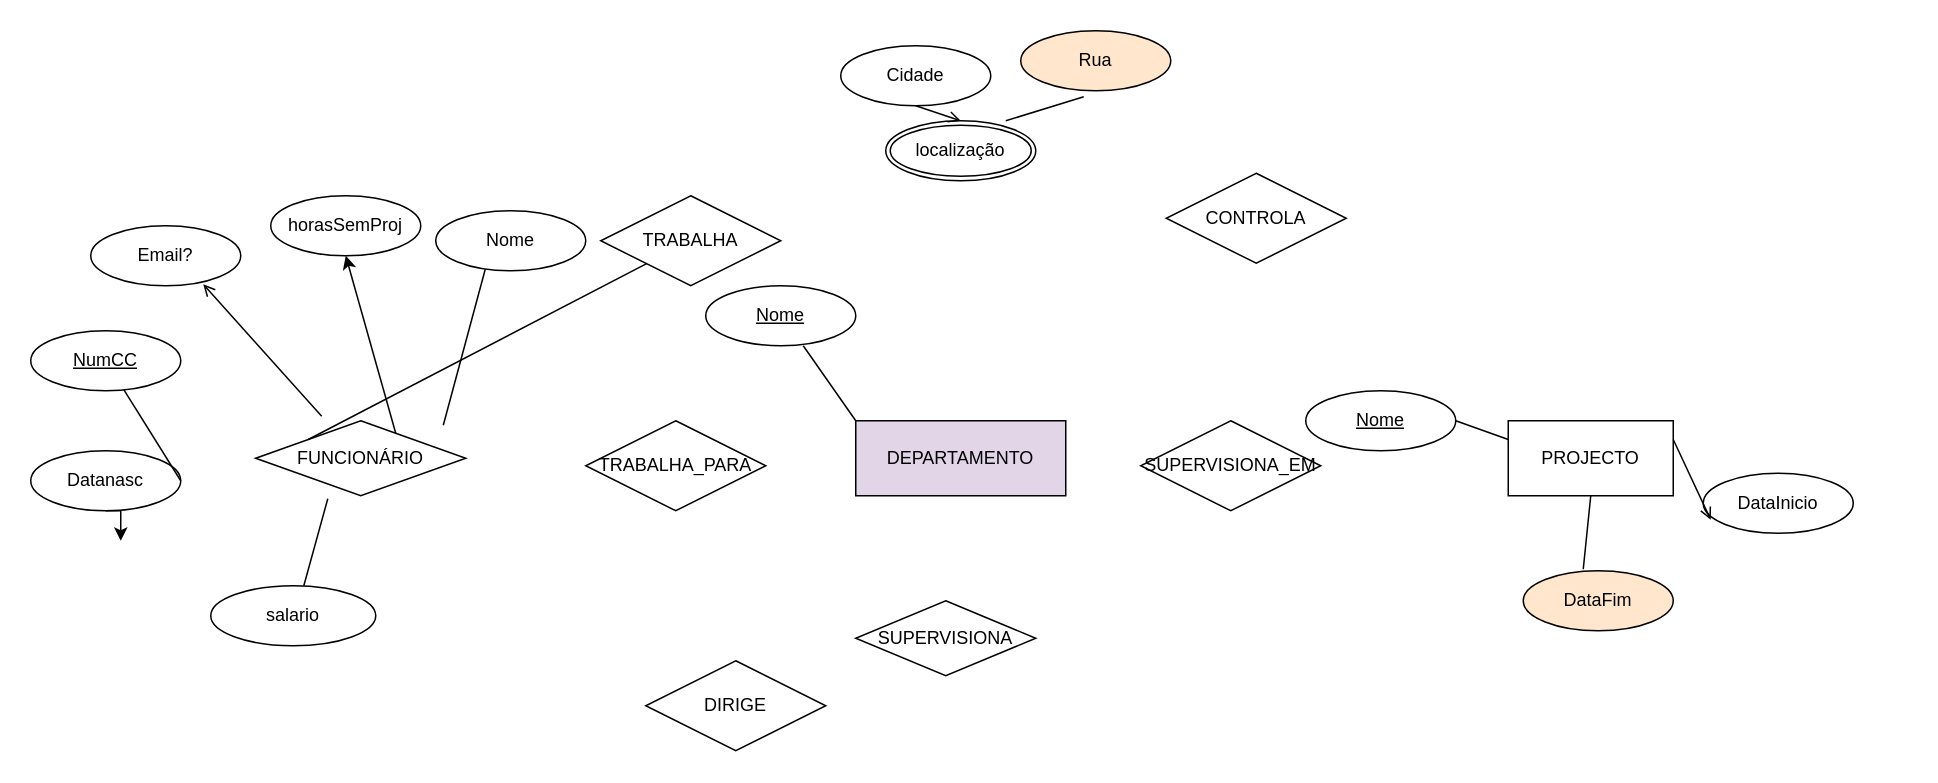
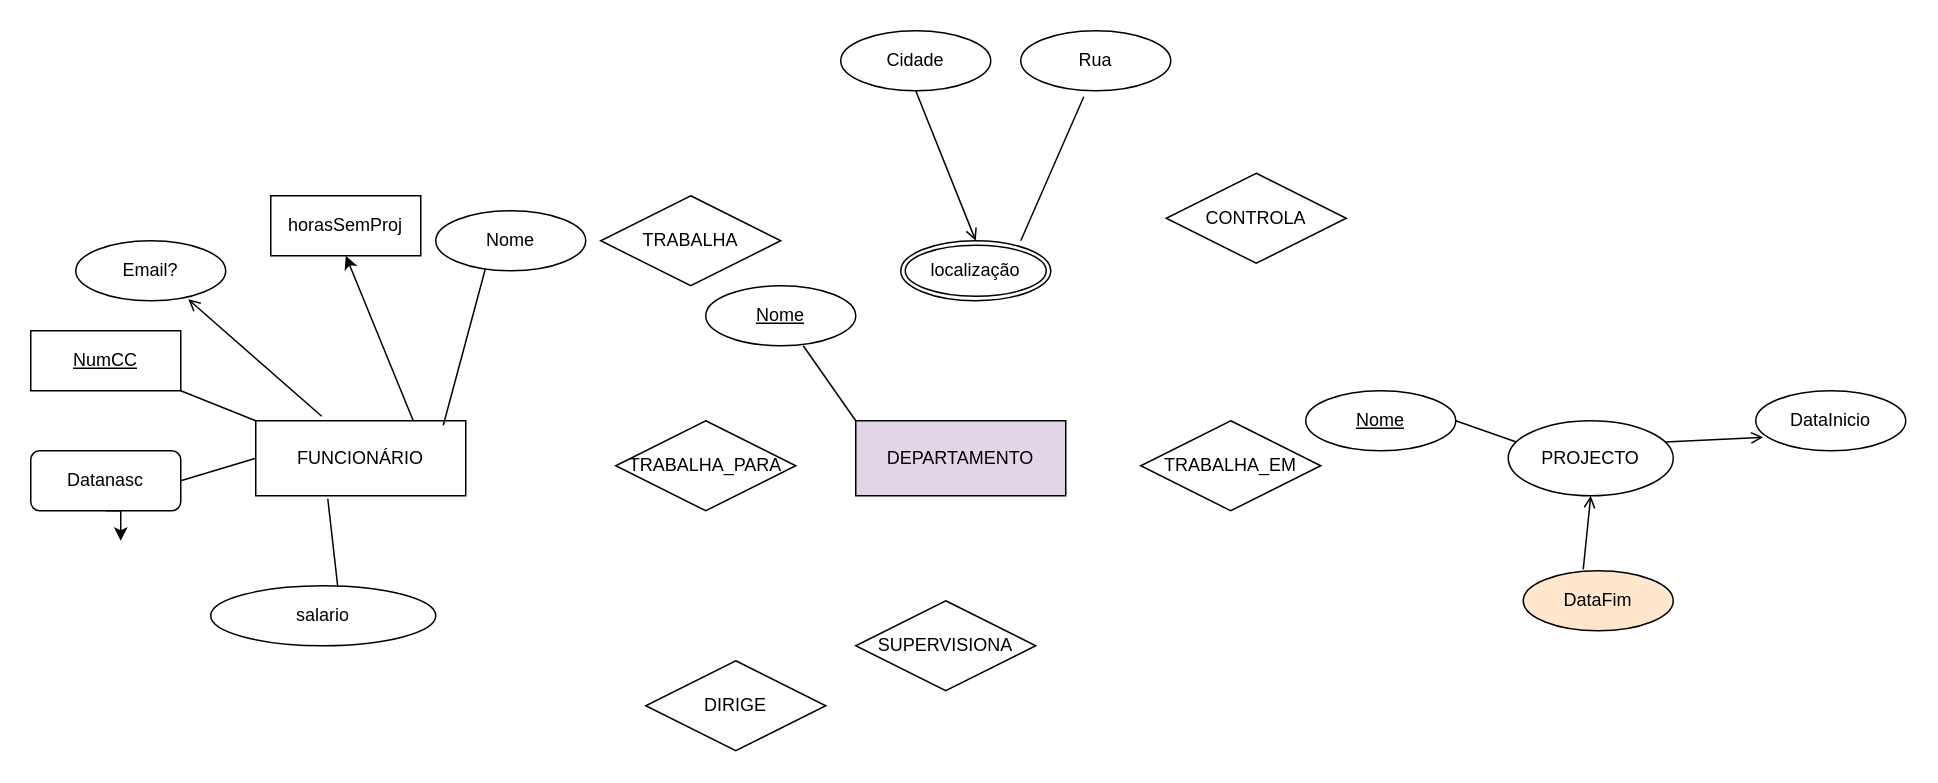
node "Rua": fillcolor #ffe6cc -> #ffffff
node "Cidade": moved (916, 76) -> (916, 61)
node "localização": moved (961, 151) -> (976, 271)
node "horasSemProj": shape ellipse -> rectangle
node "Email?": moved (166, 256) -> (151, 271)
edge "TRABALHA" -- "FUNCIONÁRIO": now "NumCC" -- "FUNCIONÁRIO"
node "NumCC": shape ellipse -> rectangle
edge "NumCC" -- "Datanasc": now "FUNCIONÁRIO" -- "Datanasc"
node "FUNCIONÁRIO": shape diamond -> rectangle
node "PROJECTO": shape rectangle -> ellipse
node "TRABALHA_PARA": moved (676, 466) -> (706, 466)
node "SUPERVISIONA_EM": label "SUPERVISIONA_EM" -> "TRABALHA_EM"
node "Datanasc": shape ellipse -> rounded rectangle
edge "PROJECTO" -- "DataFim": arrowhead none -> open
node "DataInicio": moved (1778, 503) -> (1831, 421)
node "salario": size 165x60 -> 225x60
node "SUPERVISIONA": size 180x75 -> 180x90
